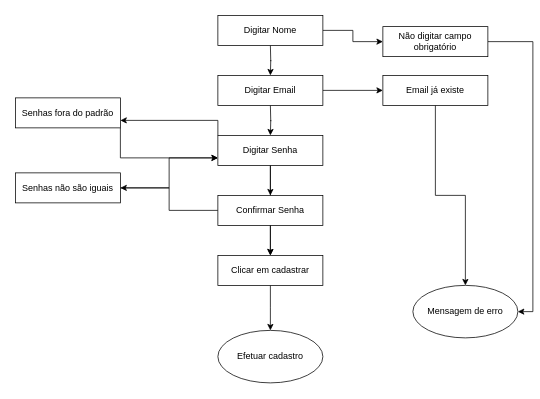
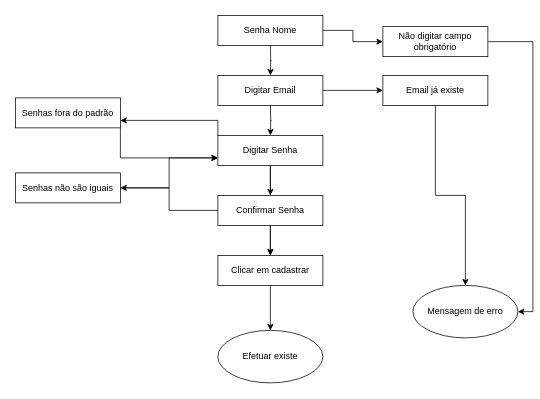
node "Digitar Nome": label "Digitar Nome" -> "Senha Nome"
node "Efetuar cadastro": label "Efetuar cadastro" -> "Efetuar existe"
